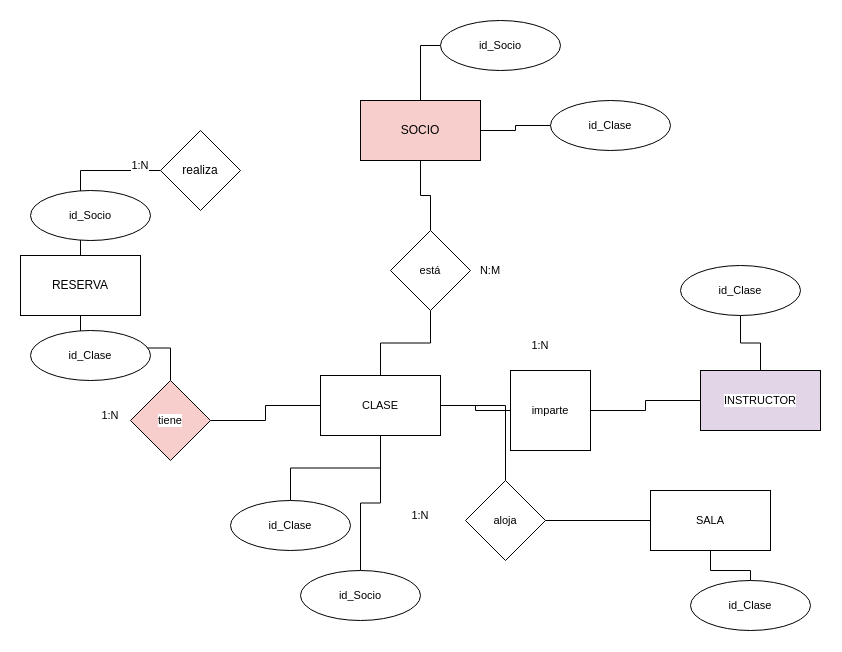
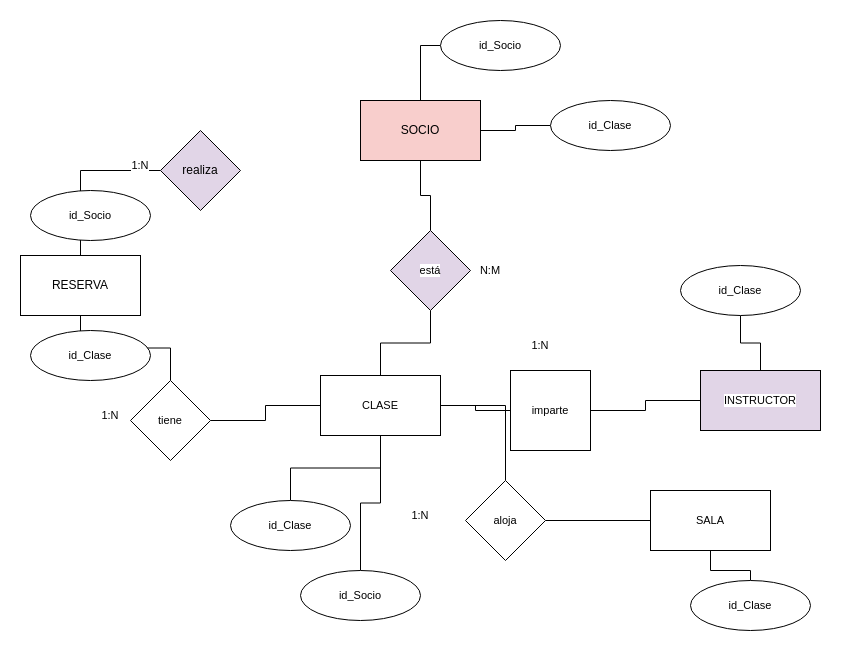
node "realiza": fillcolor #ffffff -> #e1d5e7
node "está": fillcolor #ffffff -> #e1d5e7
node "tiene": fillcolor #f8cecc -> #ffffff
